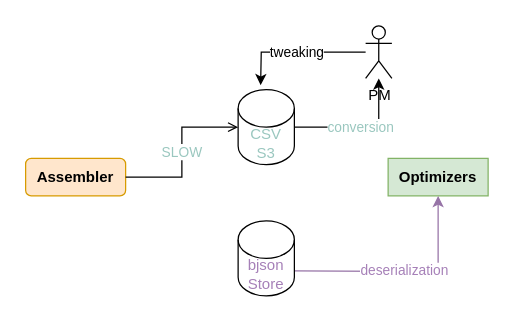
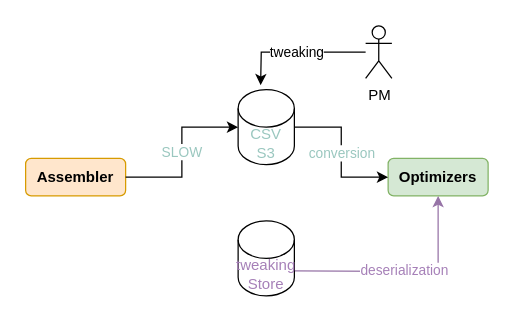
edge "CSV S3" -> "PM": now "CSV S3" -> "Optimizers"
edge "Assembler" -> "CSV S3": arrowhead open -> classic
node "Optimizers": shape rectangle -> rounded rectangle
node "bjson Store": label "bjson Store" -> "tweaking Store"
